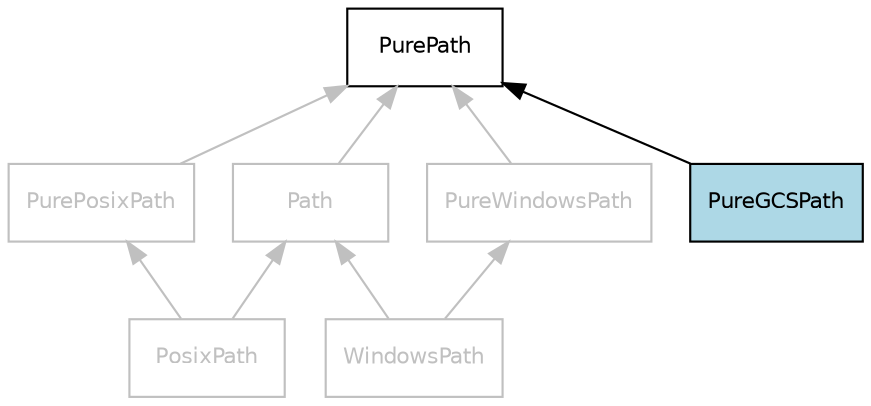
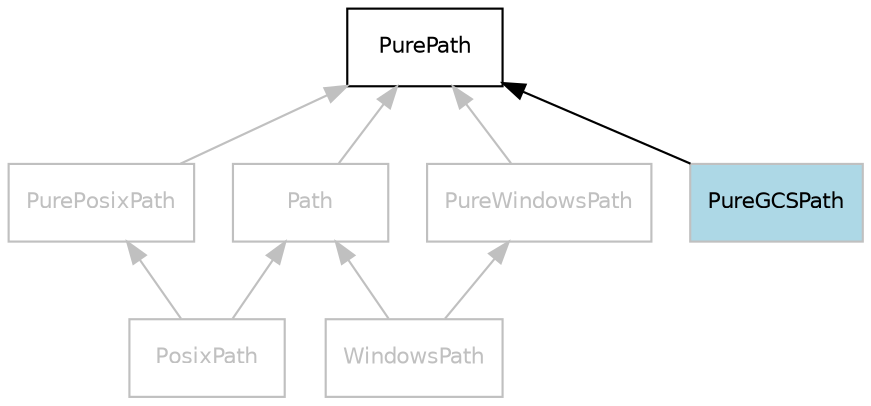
node "PureGCSPath": color black -> grey
